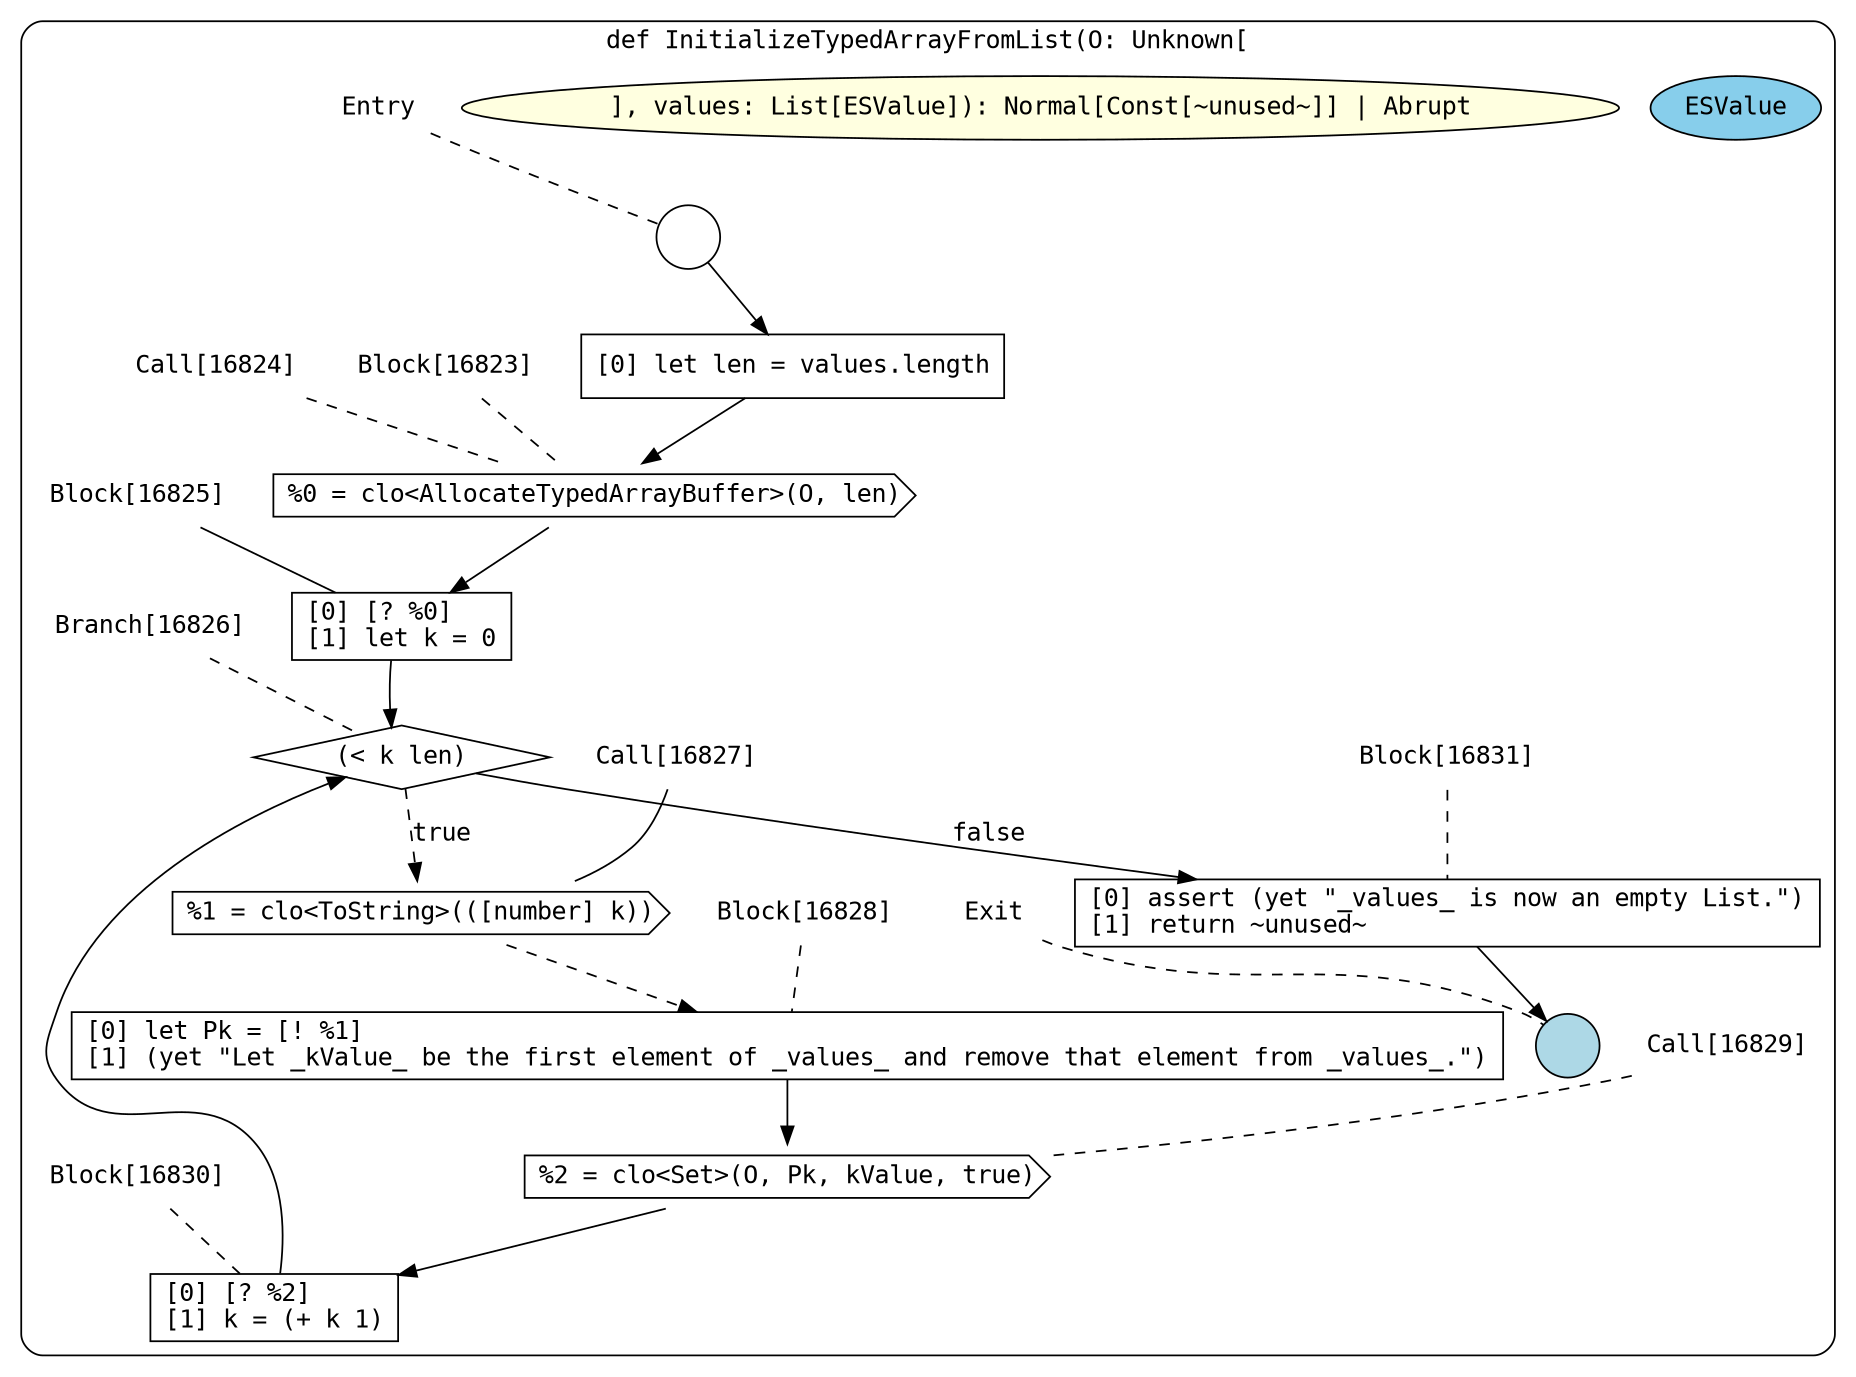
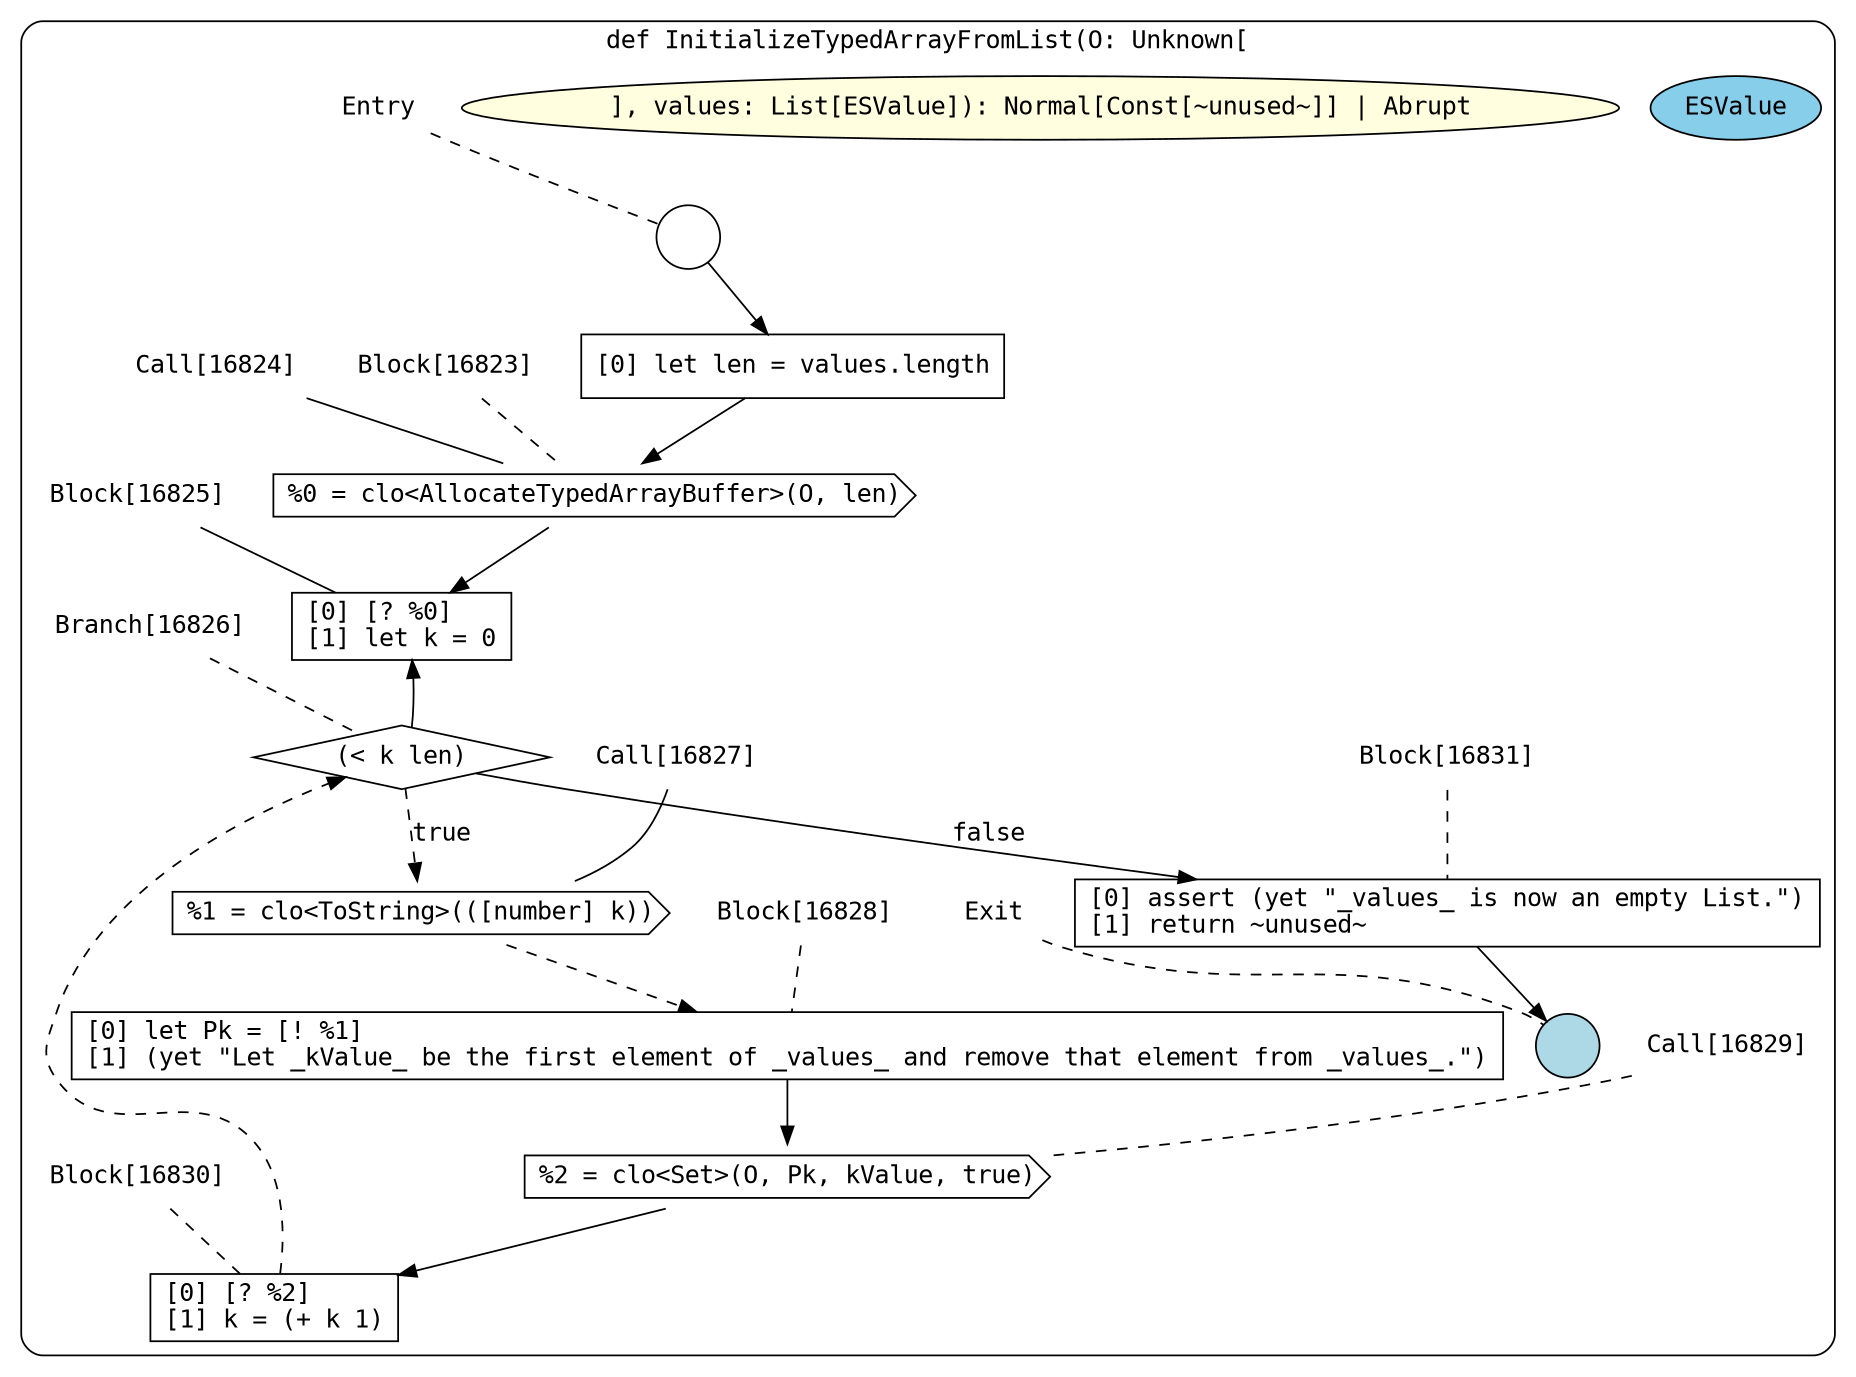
edge "Call[16824]" -- "%0 = clo<AllocateTypedArrayBuffer>(O, len)": style dashed -> solid
edge "[0] [? %0]" -> "(< k len)": reversed
edge "[0] [? %2]" -> "(< k len)": style solid -> dashed
